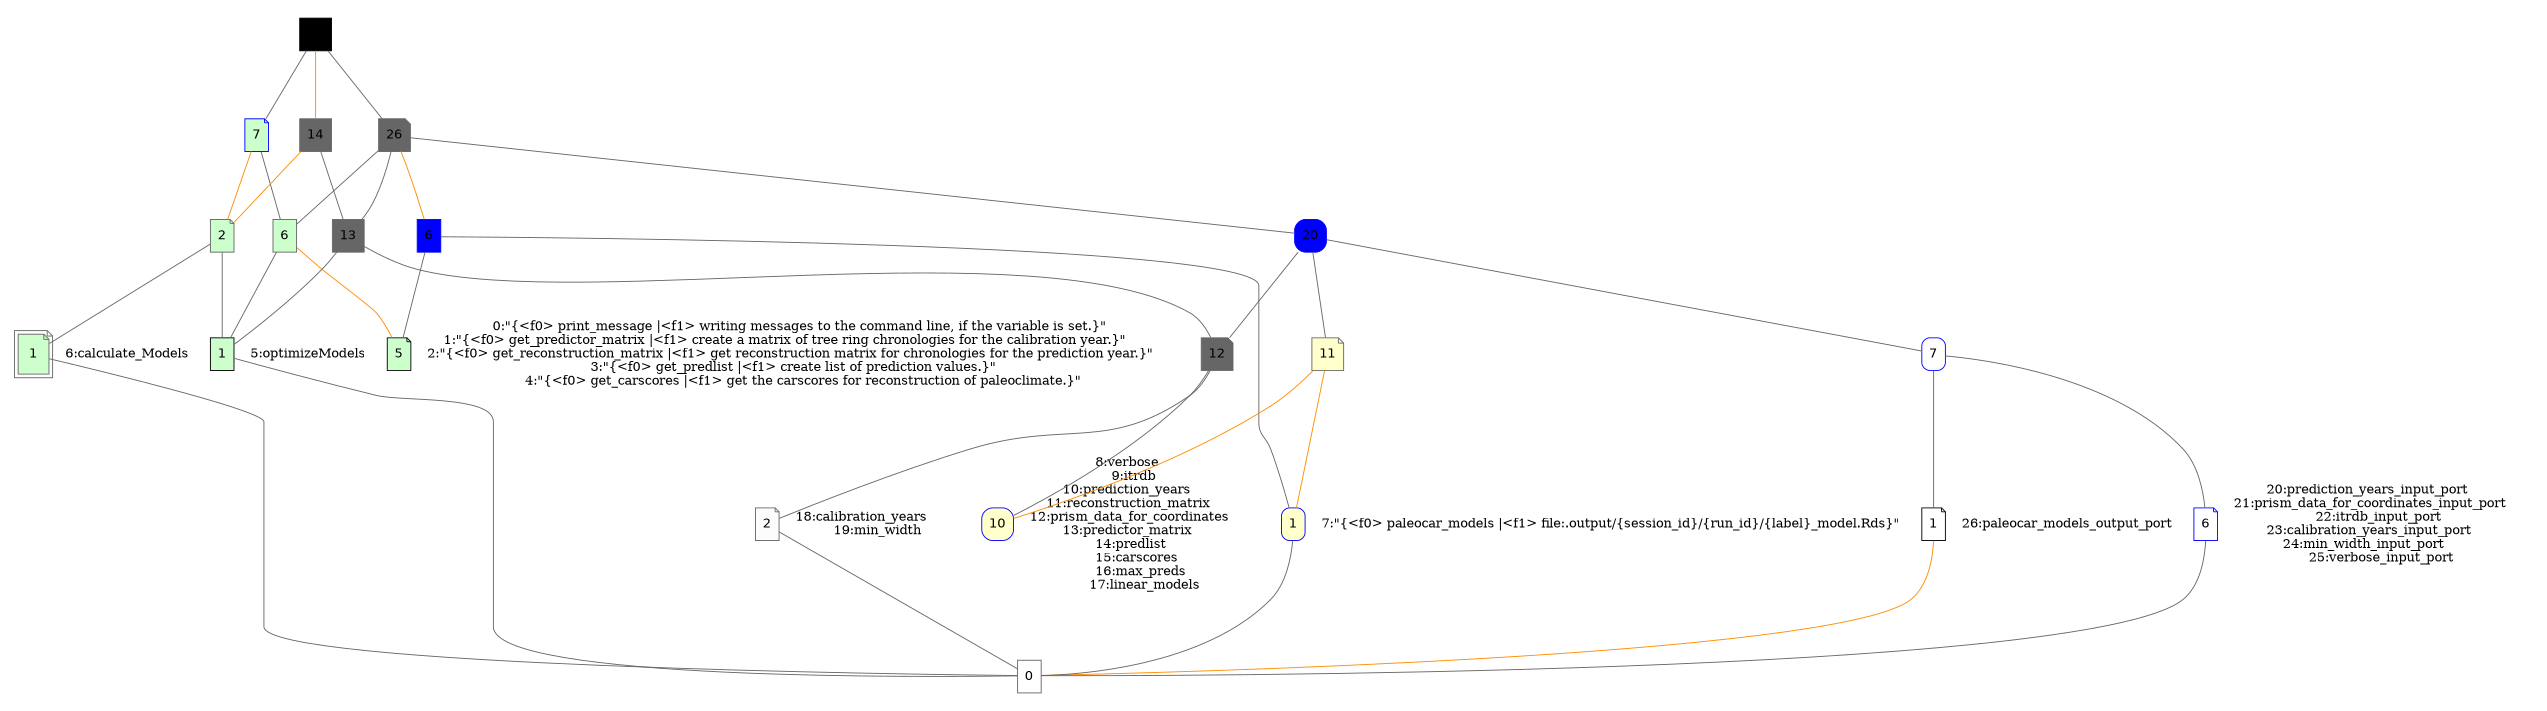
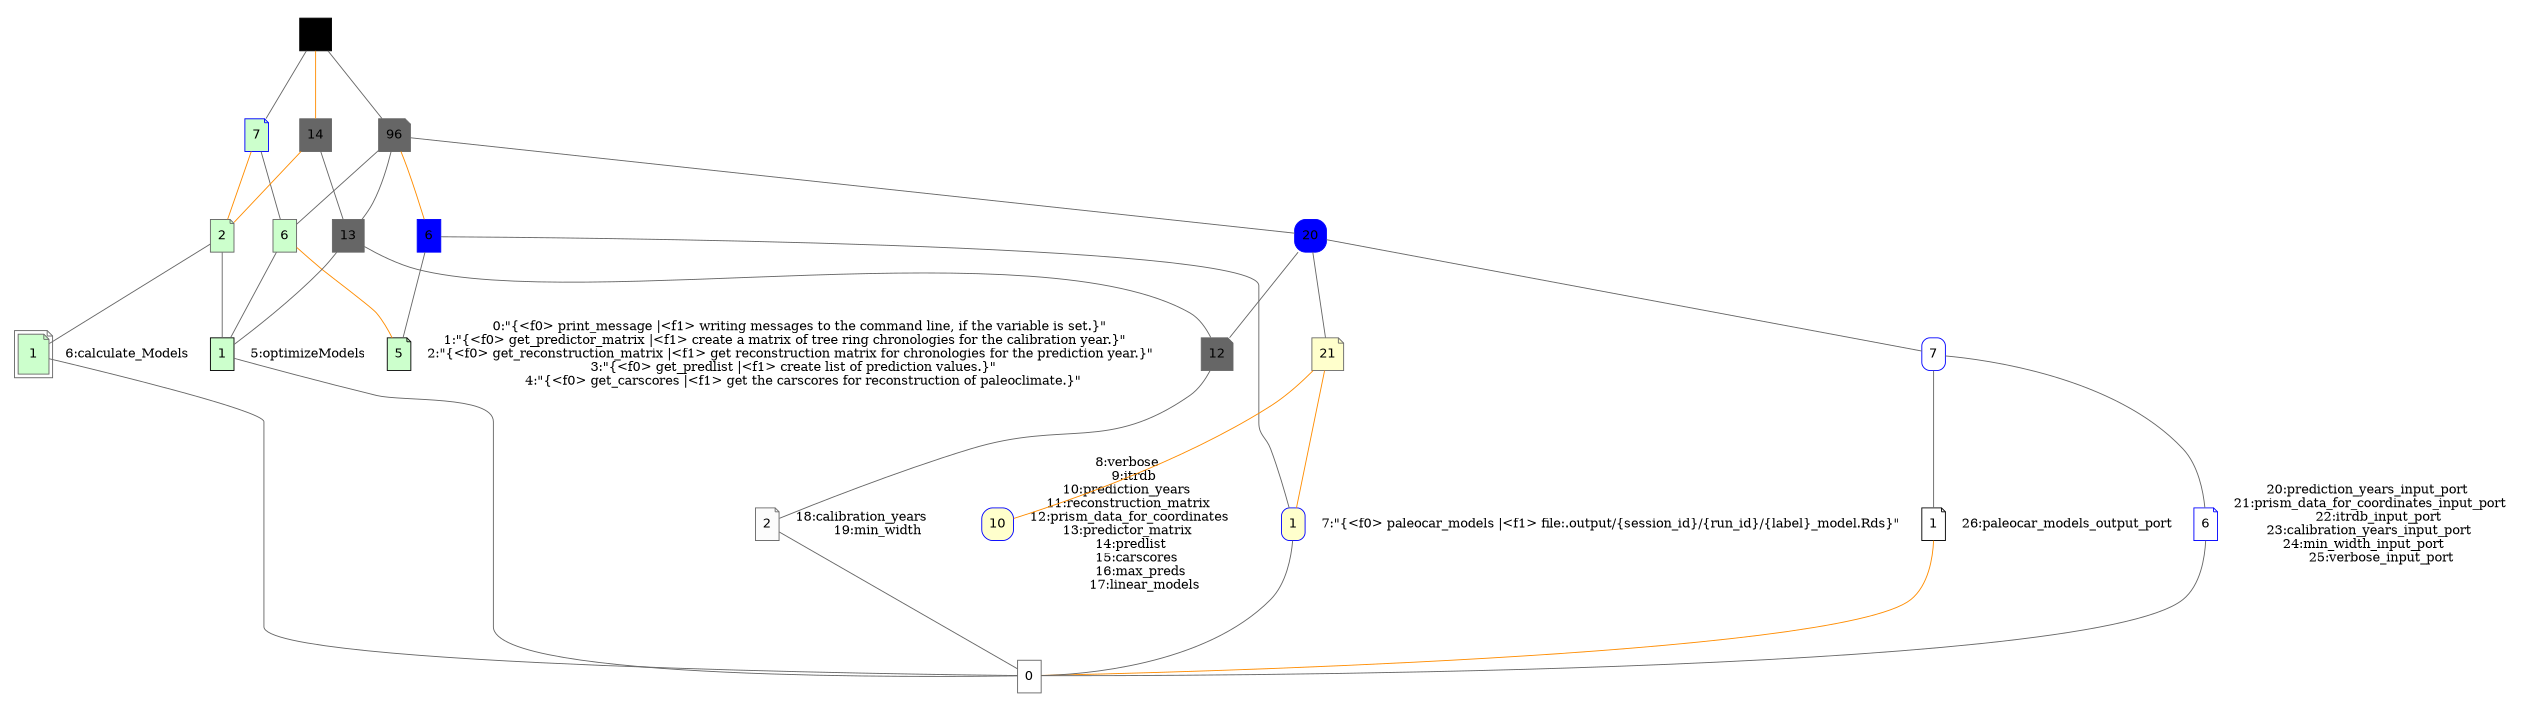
node "26": label "26" -> "96"
node "11": label "11" -> "21"
edge "12" -- "10": removed
